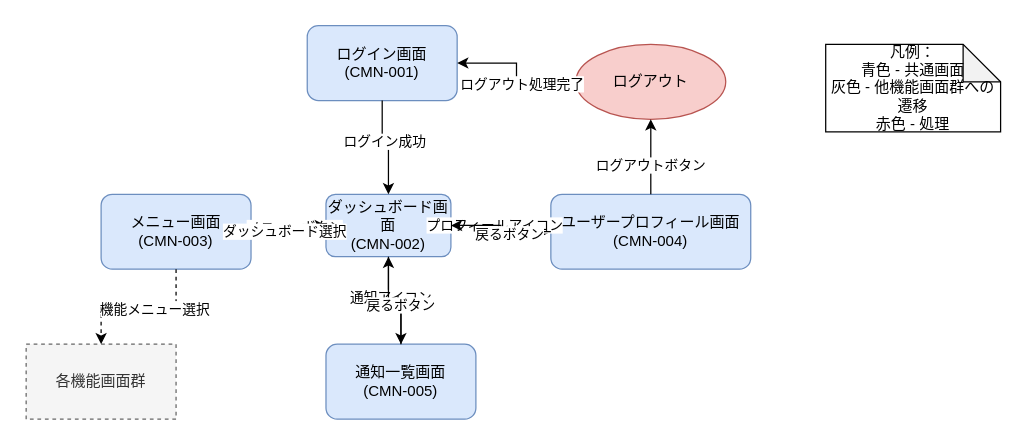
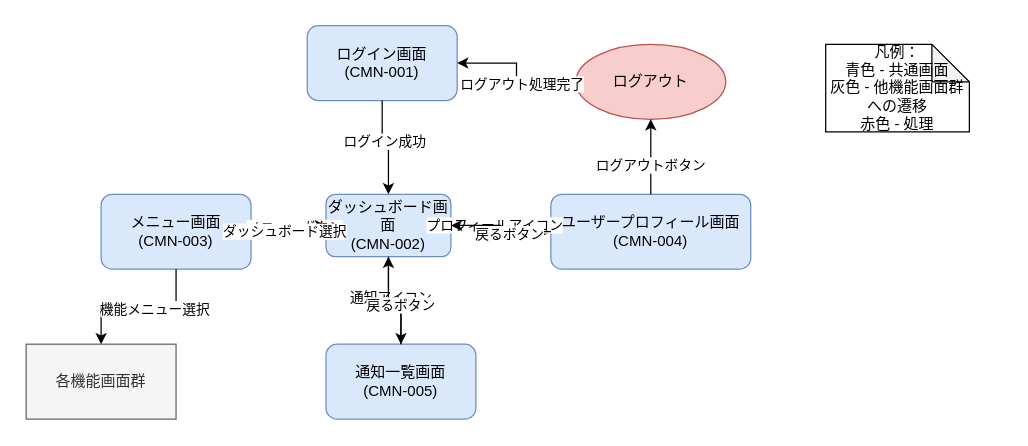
node "凡例： 青色 - 共通画面 灰色 - 他機能画面群への遷移 赤色 - 処理": size 175x88 -> 144x88
edge "メニュー画面 (CMN-003)" -> "各機能画面群": style dashed -> solid
node "各機能画面群": style dashed -> solid
